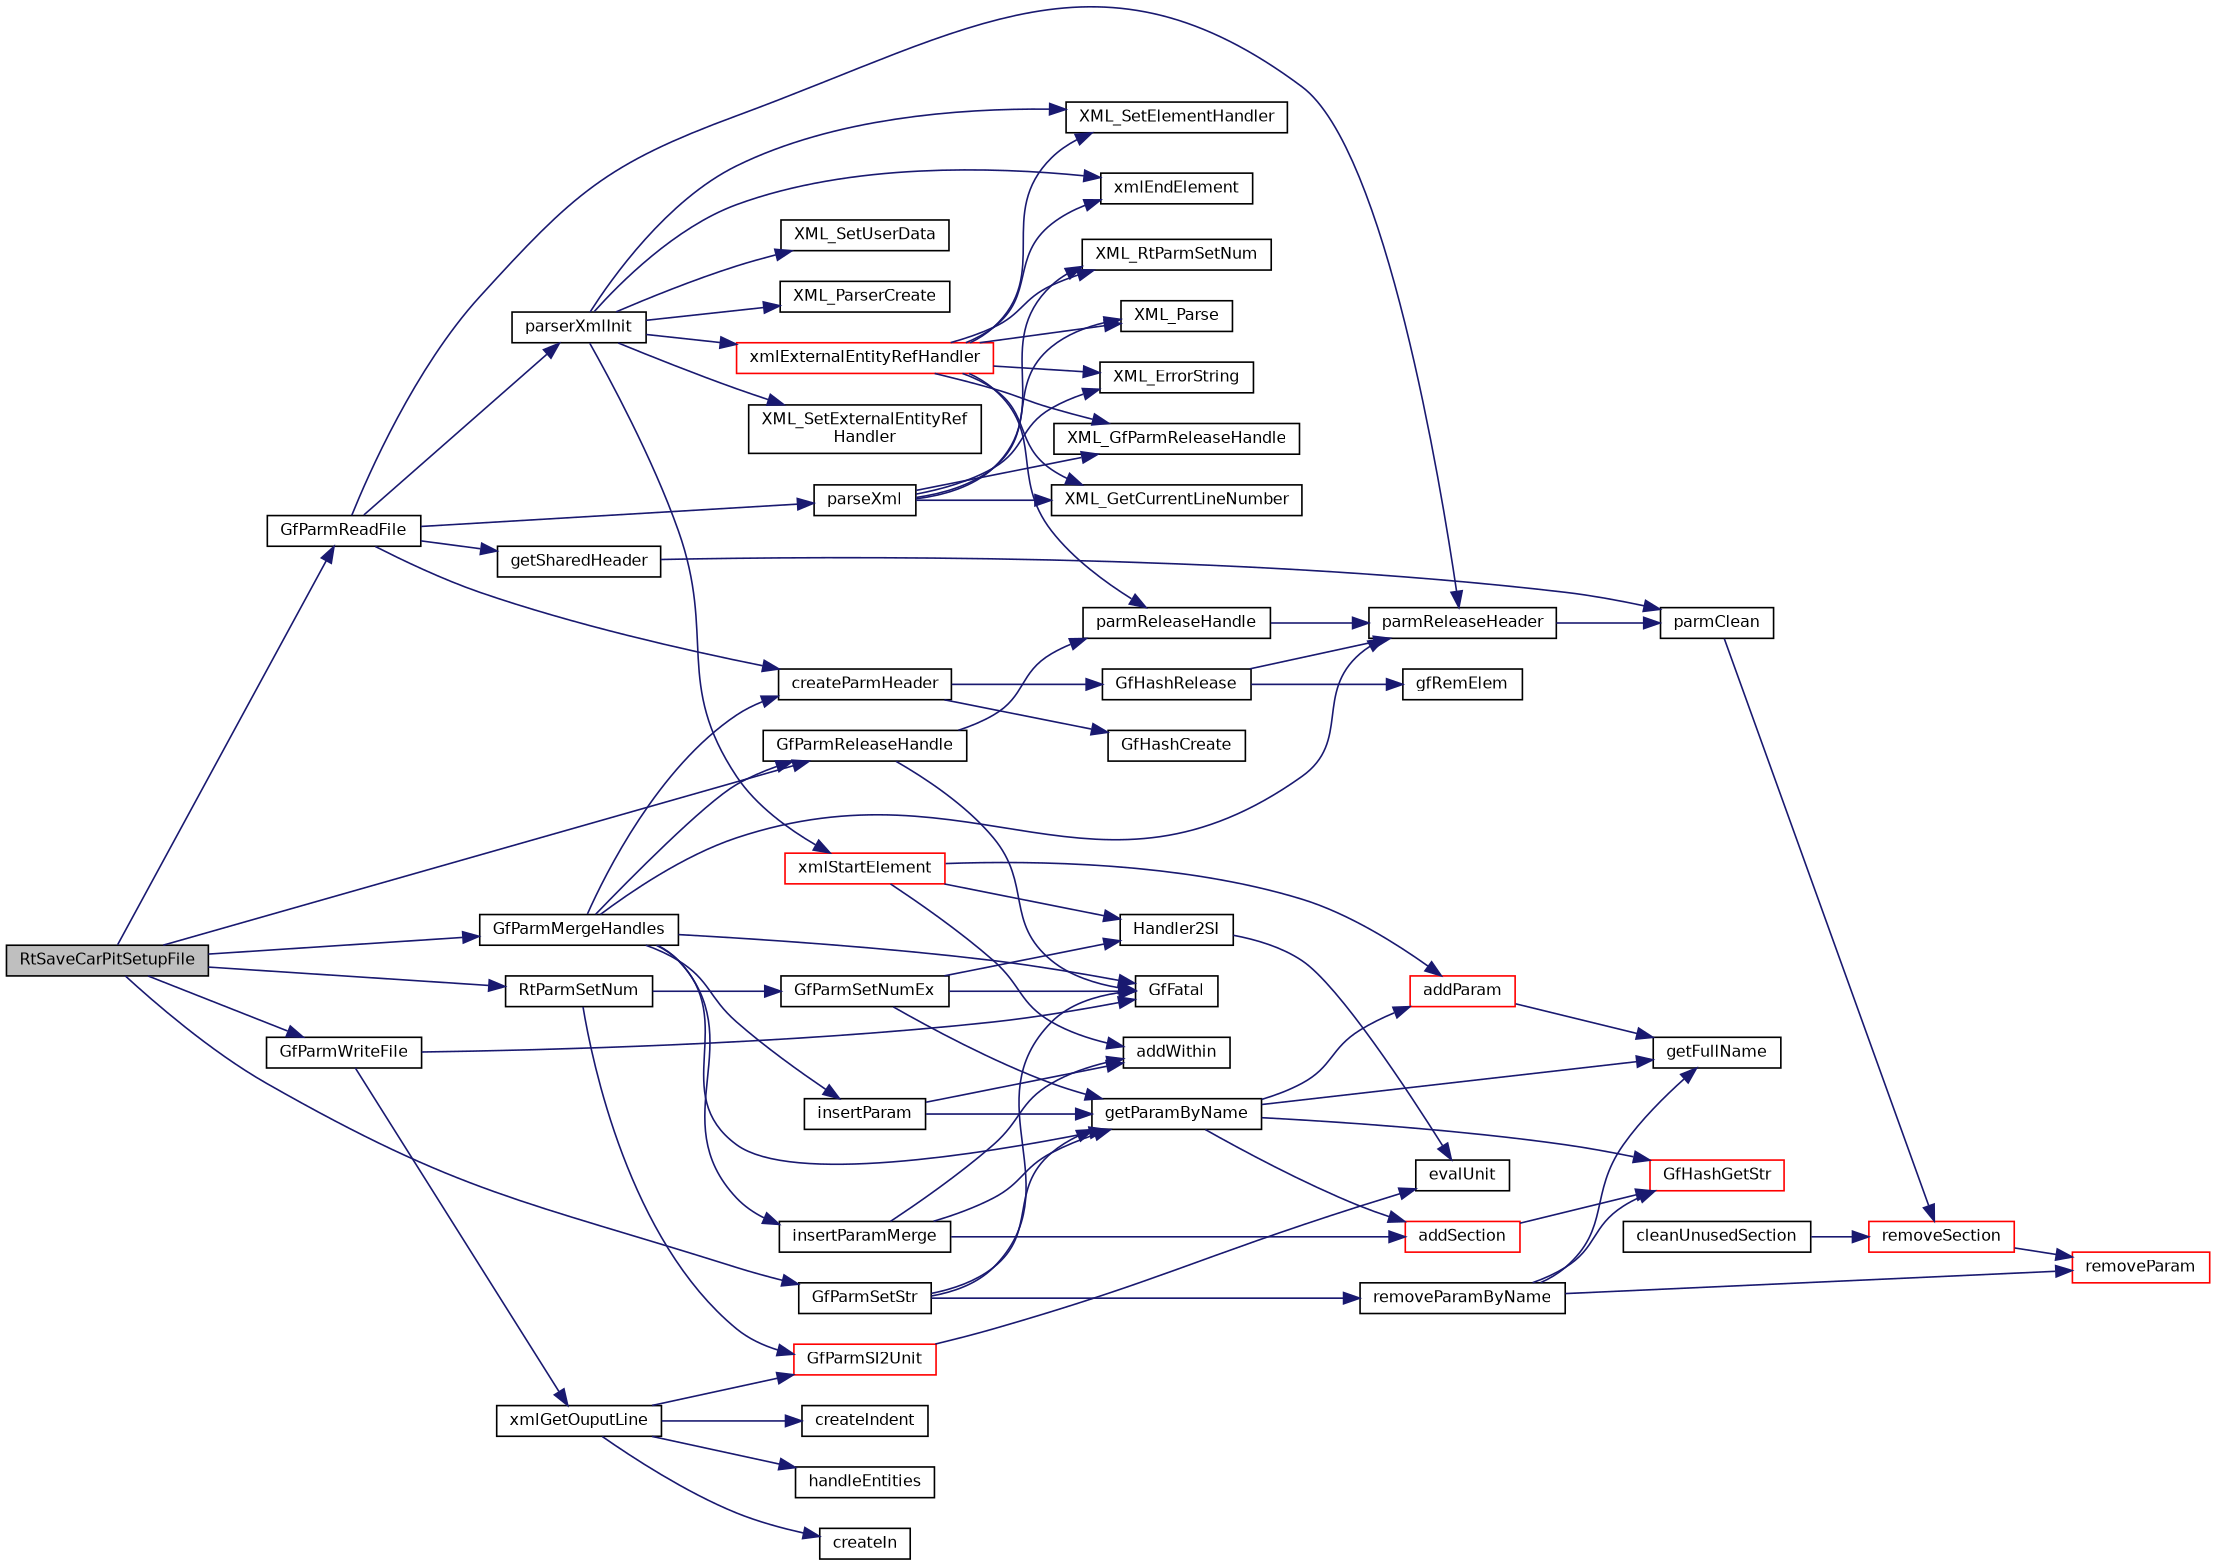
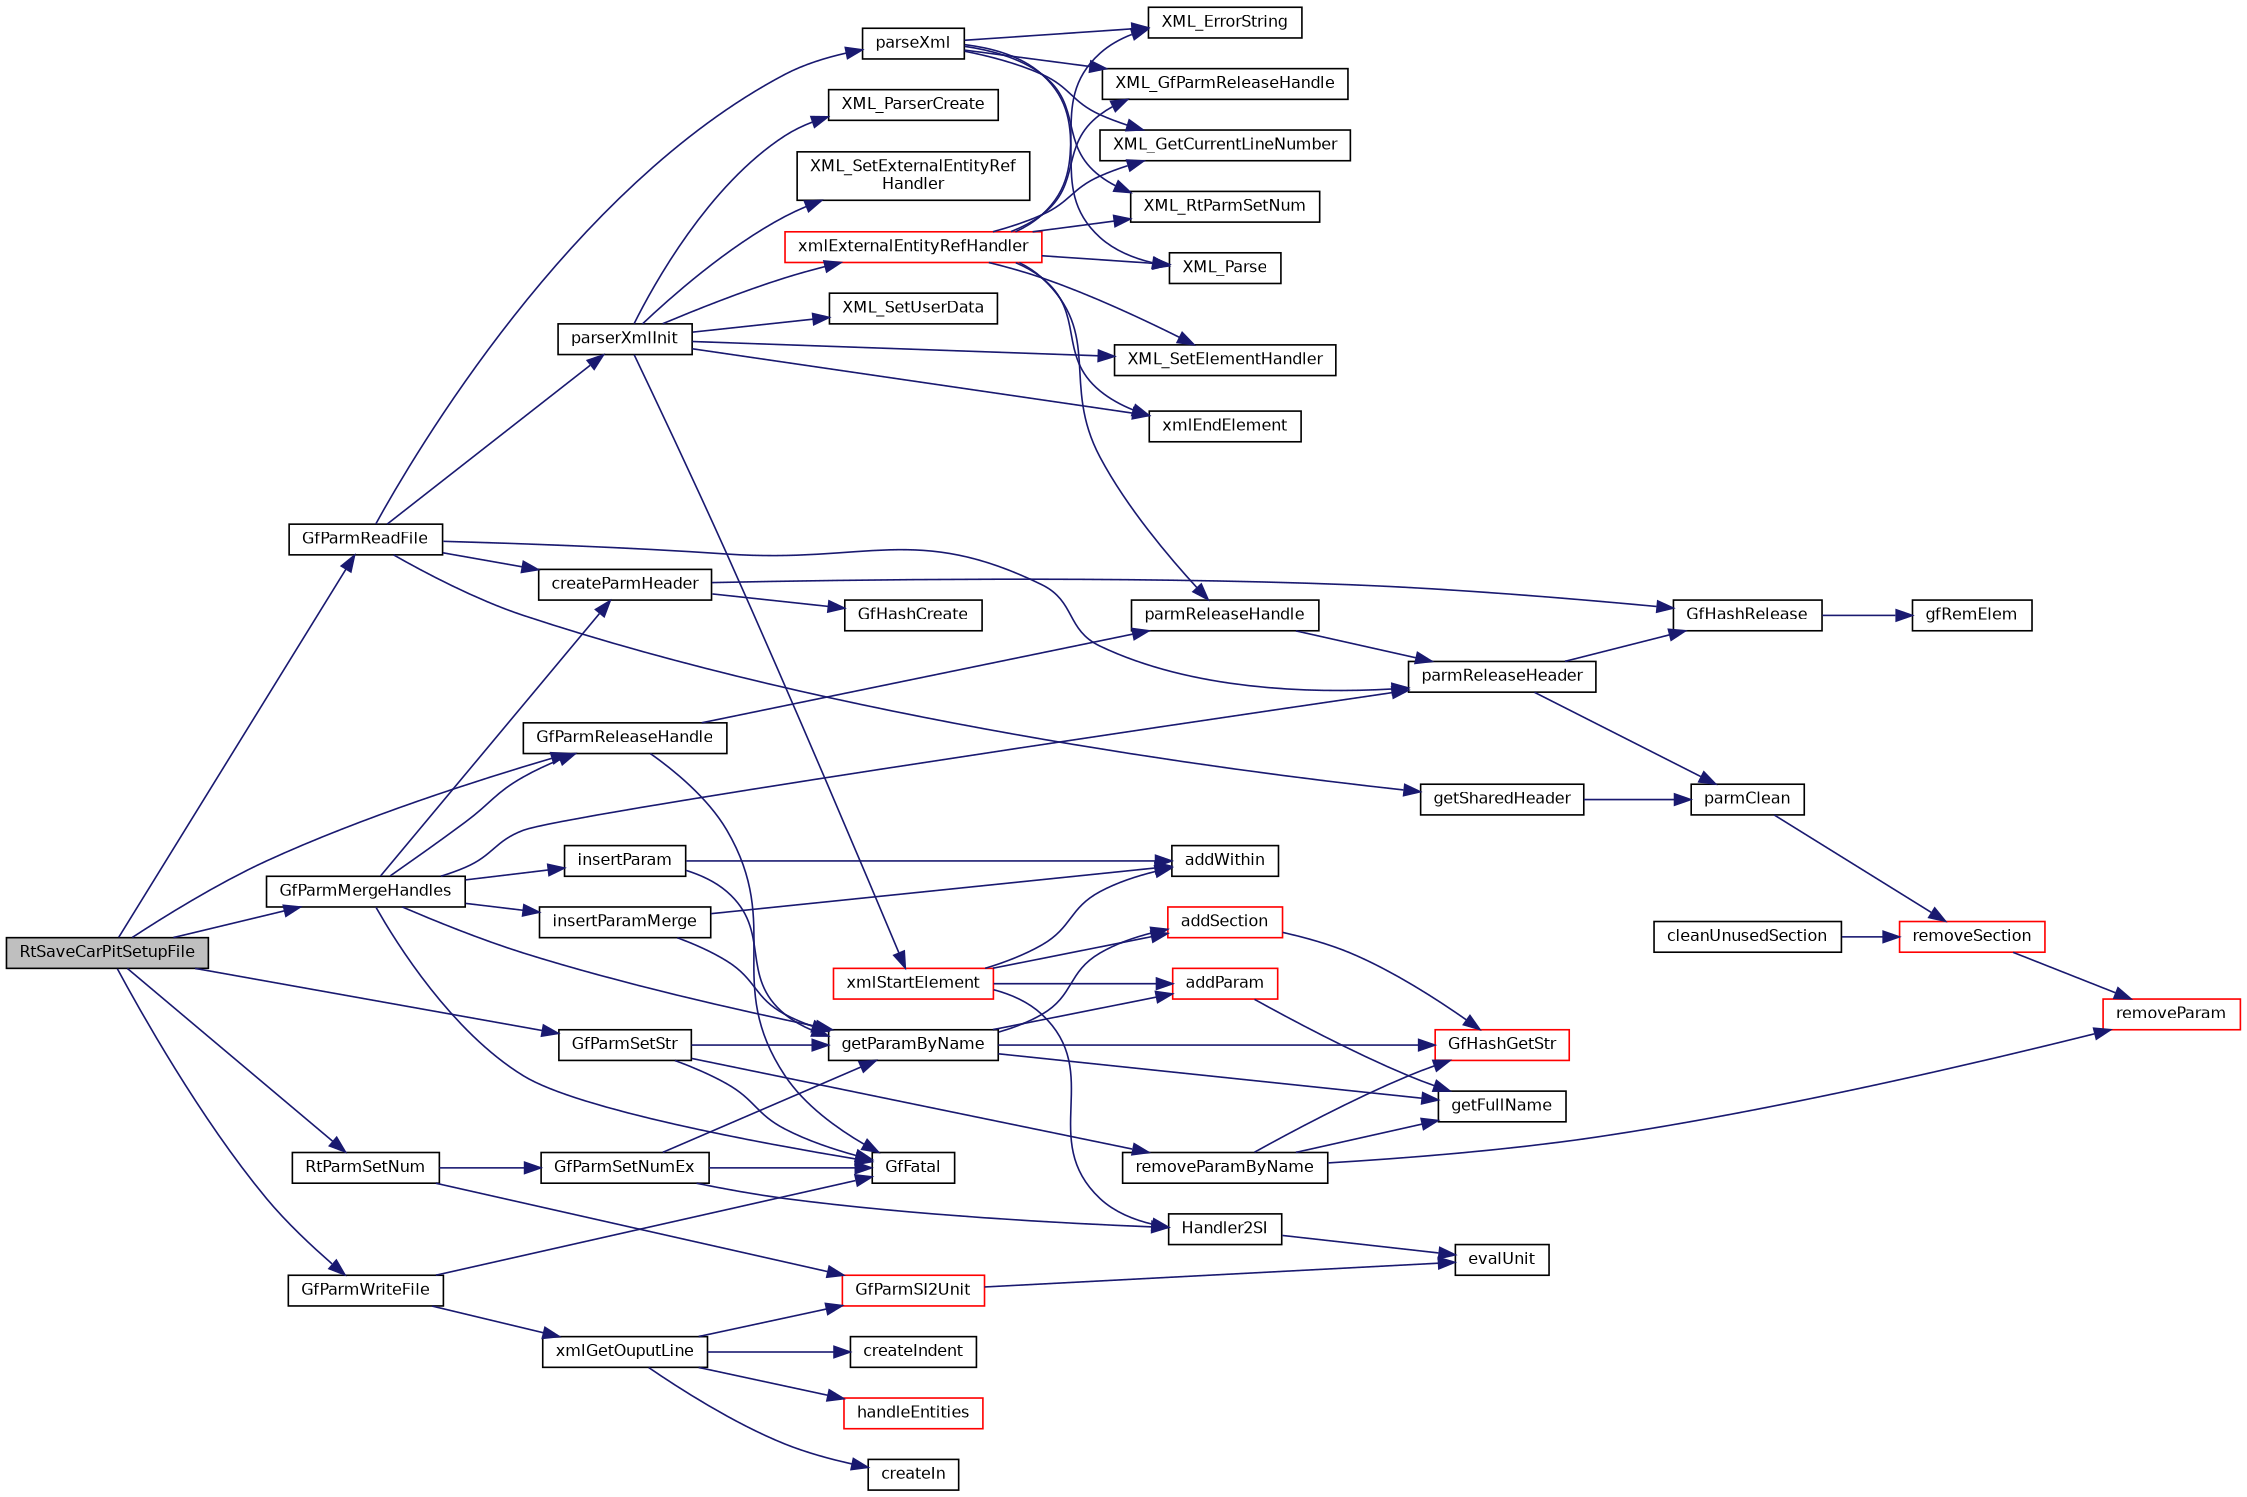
edge "GfHashRelease" -> "parmReleaseHeader": reversed
edge "insertParamMerge" -> "addSection": now "xmlStartElement" -> "addSection"
node "handleEntities": color black -> red
